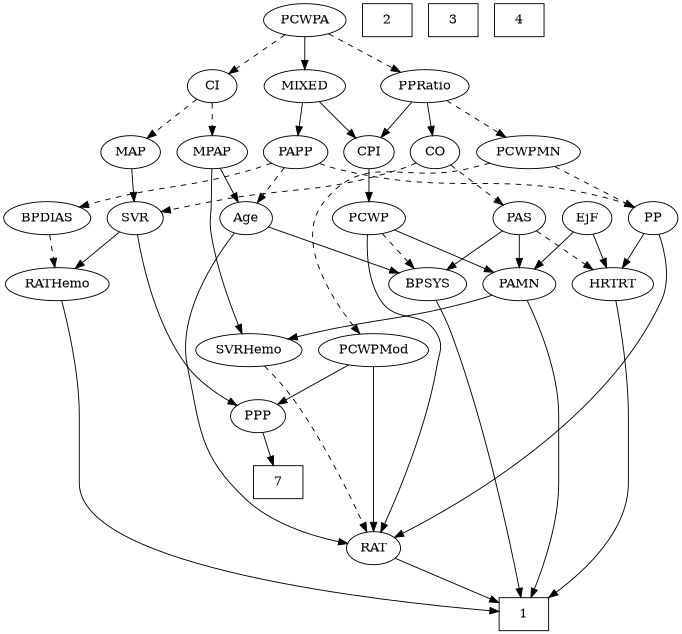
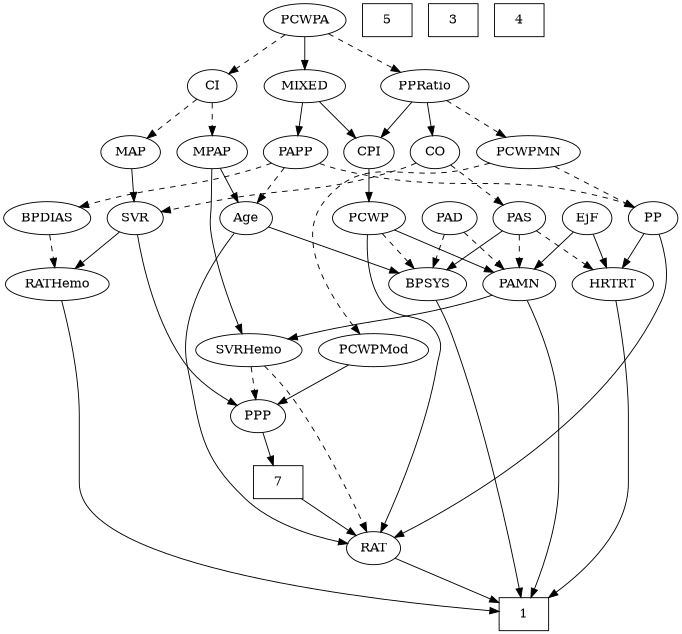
node "2": label "2" -> "5"
node "PAD": added
edge "PAS" -> "PAMN": style solid -> dashed
edge "SVRHemo" -> "PPP": added
edge "PCWPMod" -> "RAT": now "7" -> "RAT"
